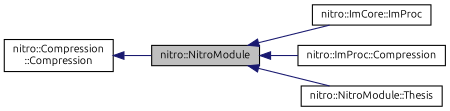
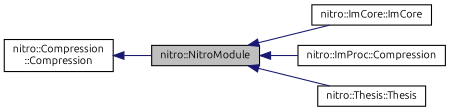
node "nitro::ImCore::ImProc": label "nitro::ImCore::ImProc" -> "nitro::ImCore::ImCore"
node "nitro::NitroModule::Thesis": label "nitro::NitroModule::Thesis" -> "nitro::Thesis::Thesis"
